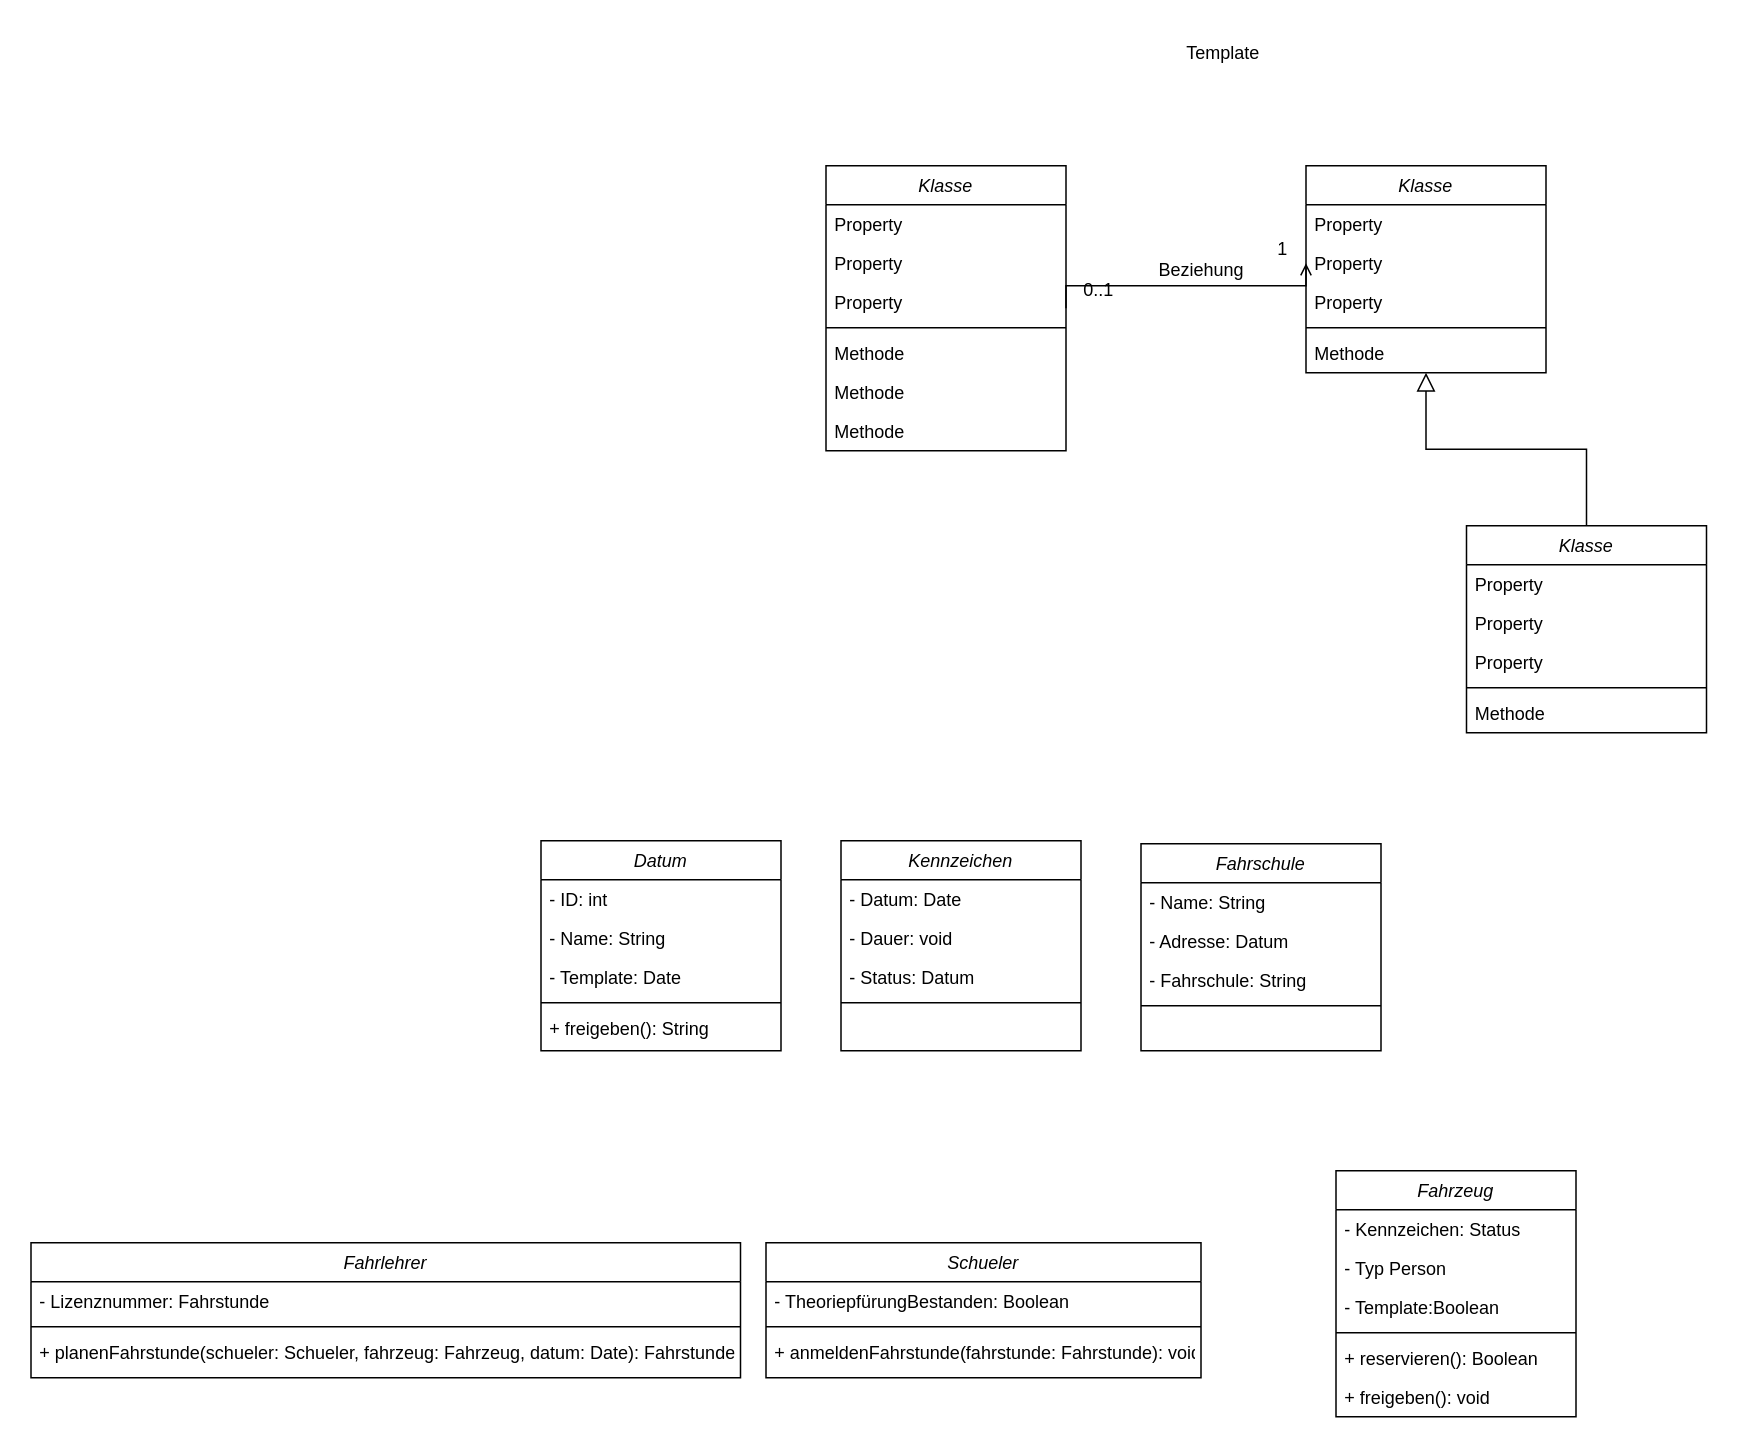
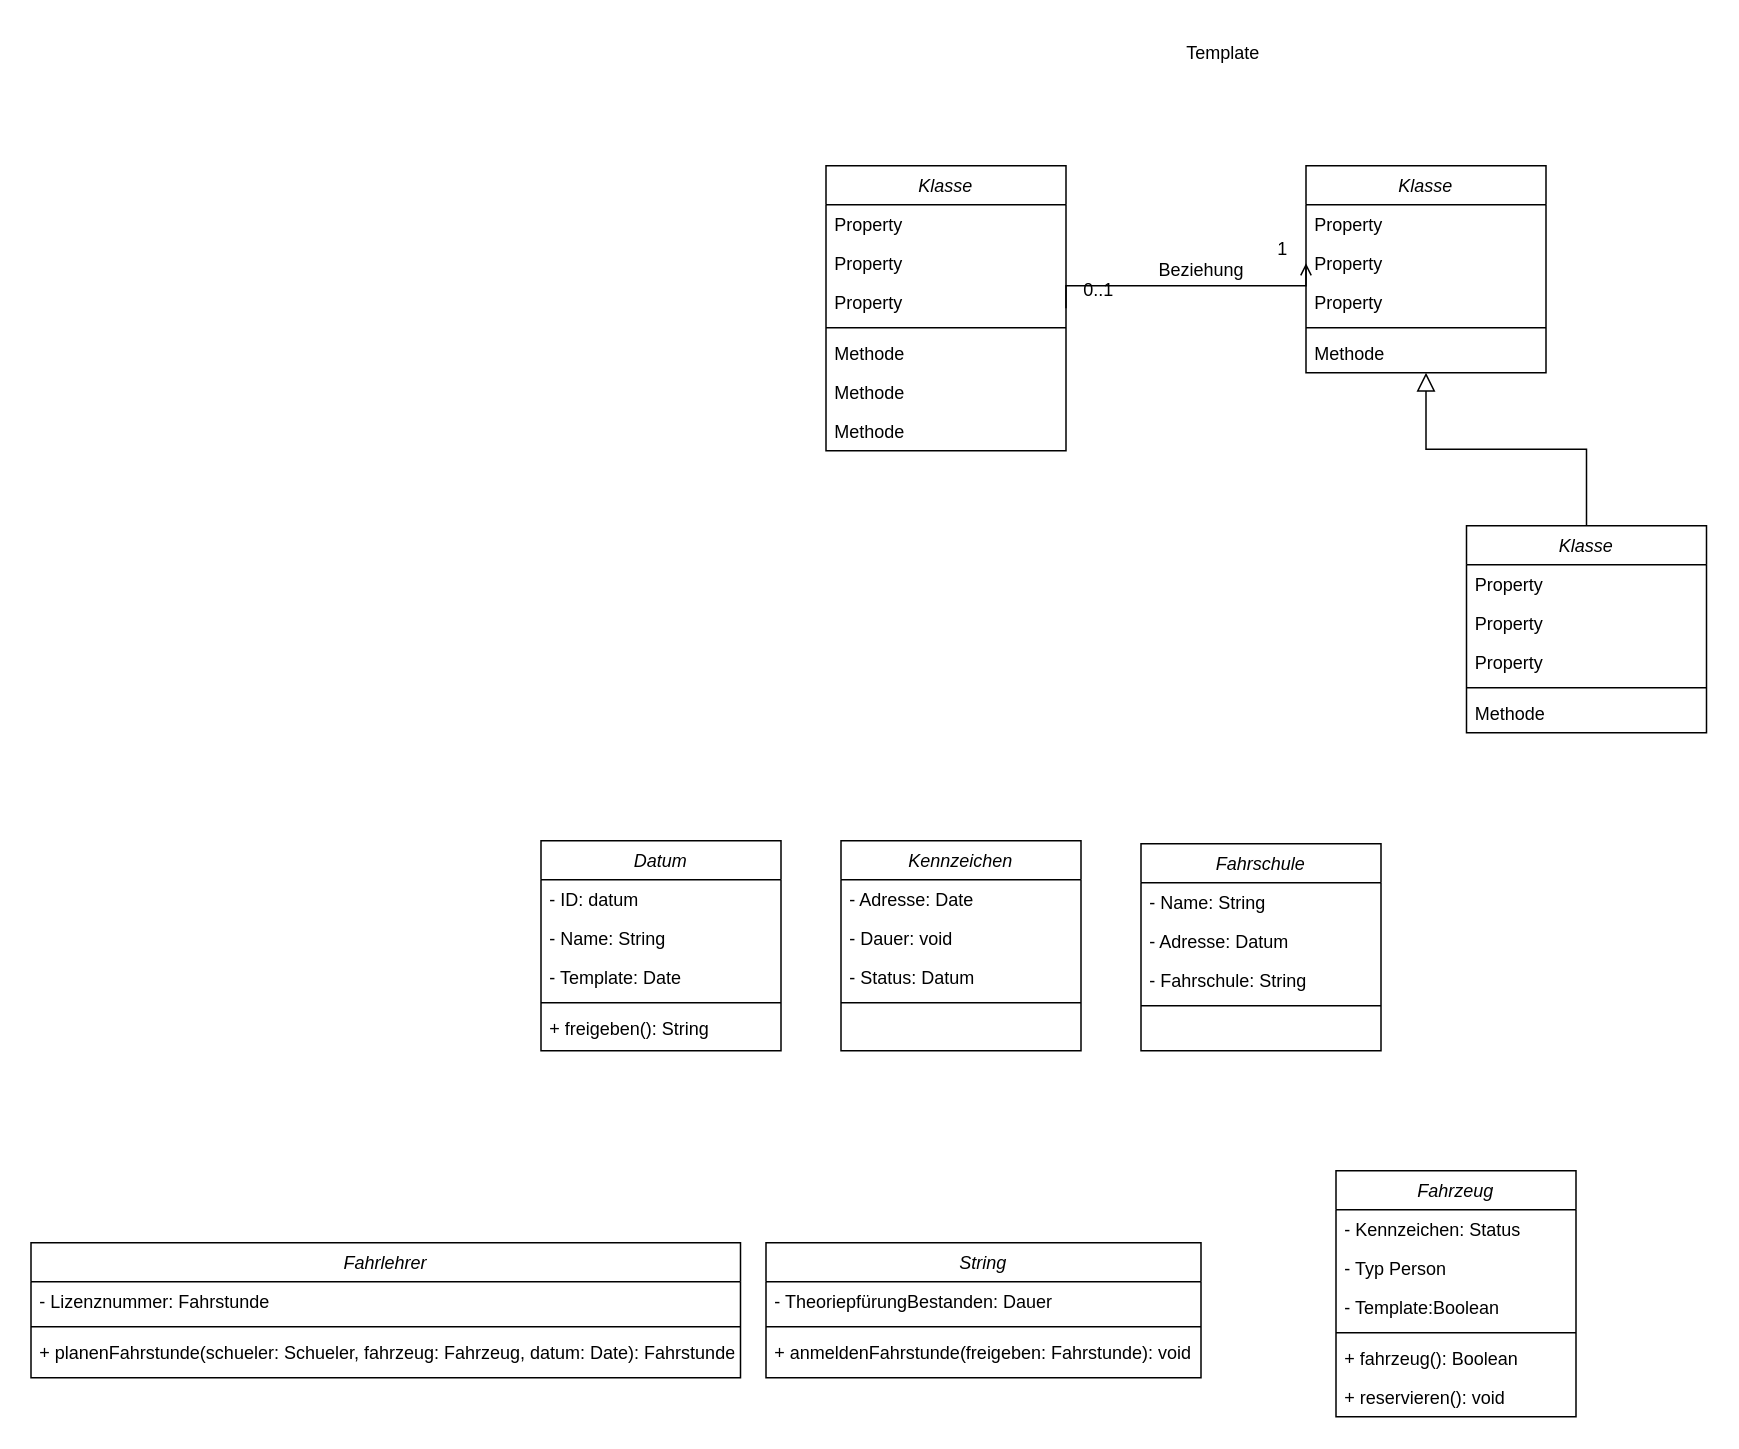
node "- ID: int": label "- ID: int" -> "- ID: datum"
node "- Datum: Date": label "- Datum: Date" -> "- Adresse: Date"
node "Schueler": label "Schueler" -> "String"
node "- TheoriepfürungBestanden: Boolean": label "- TheoriepfürungBestanden: Boolean" -> "- TheoriepfürungBestanden: Dauer"
node "+ anmeldenFahrstunde(fahrstunde: Fahrstunde): void": label "+ anmeldenFahrstunde(fahrstunde: Fahrstunde): void" -> "+ anmeldenFahrstunde(freigeben: Fahrstunde): void"
node "+ reservieren(): Boolean": label "+ reservieren(): Boolean" -> "+ fahrzeug(): Boolean"
node "+ freigeben(): void": label "+ freigeben(): void" -> "+ reservieren(): void"
